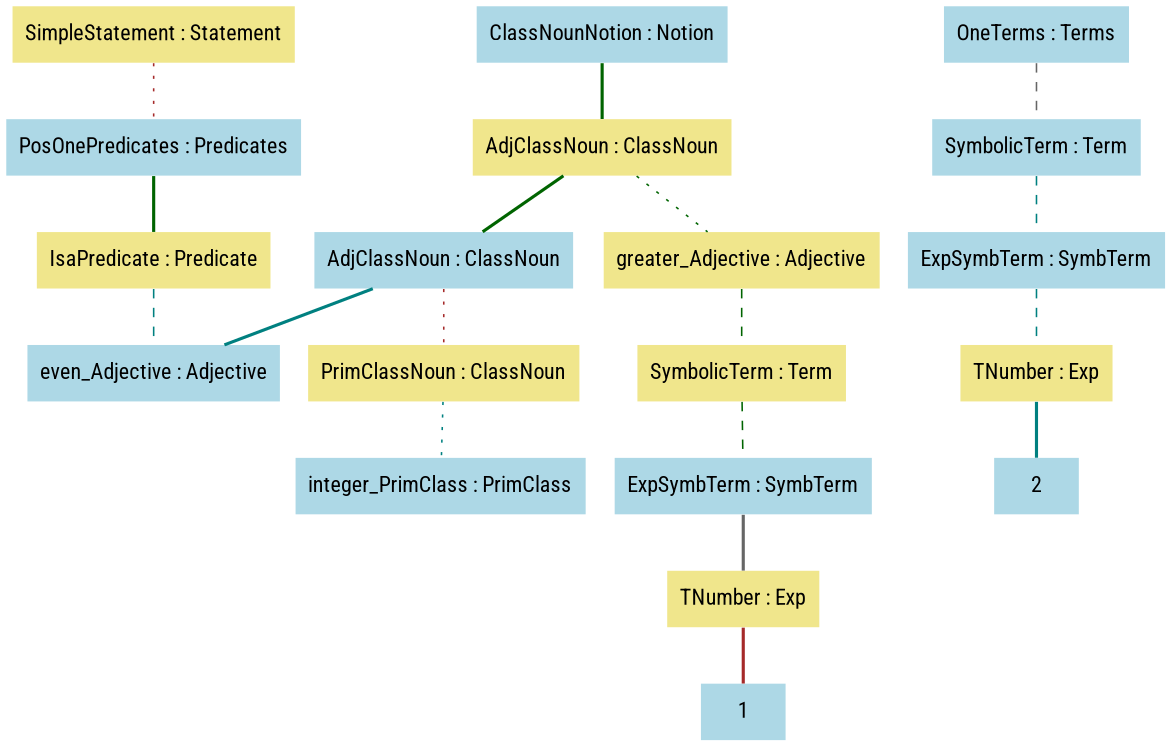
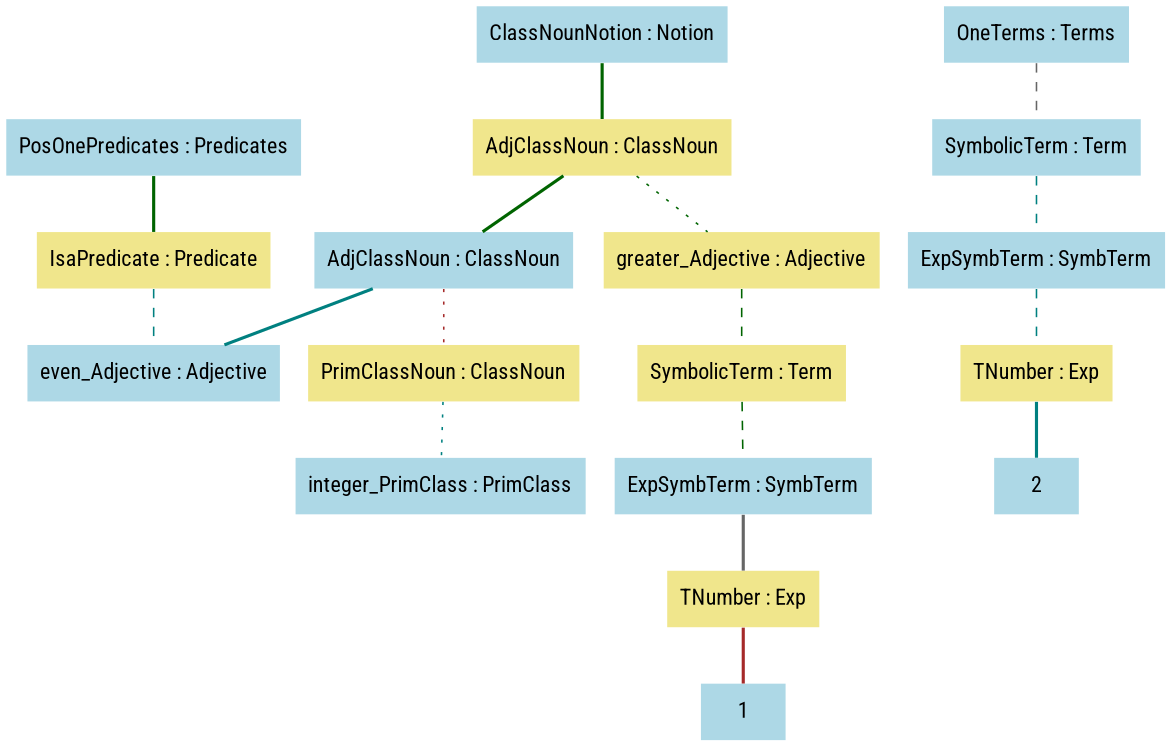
node "SimpleStatement : Statement": removed
